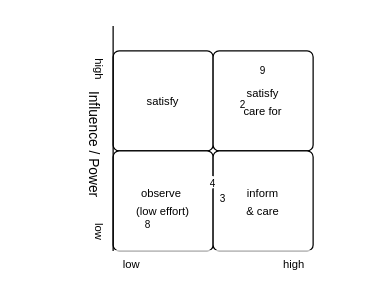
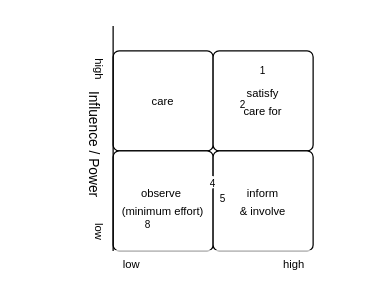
node "9": label "9" -> "1"
node "satisfy": label "satisfy" -> "care"
node "3": label "3" -> "5"
node "observe (low effort)": label "observe (low effort)" -> "observe (minimum effort)"
node "inform & care": label "inform & care" -> "inform & involve"
